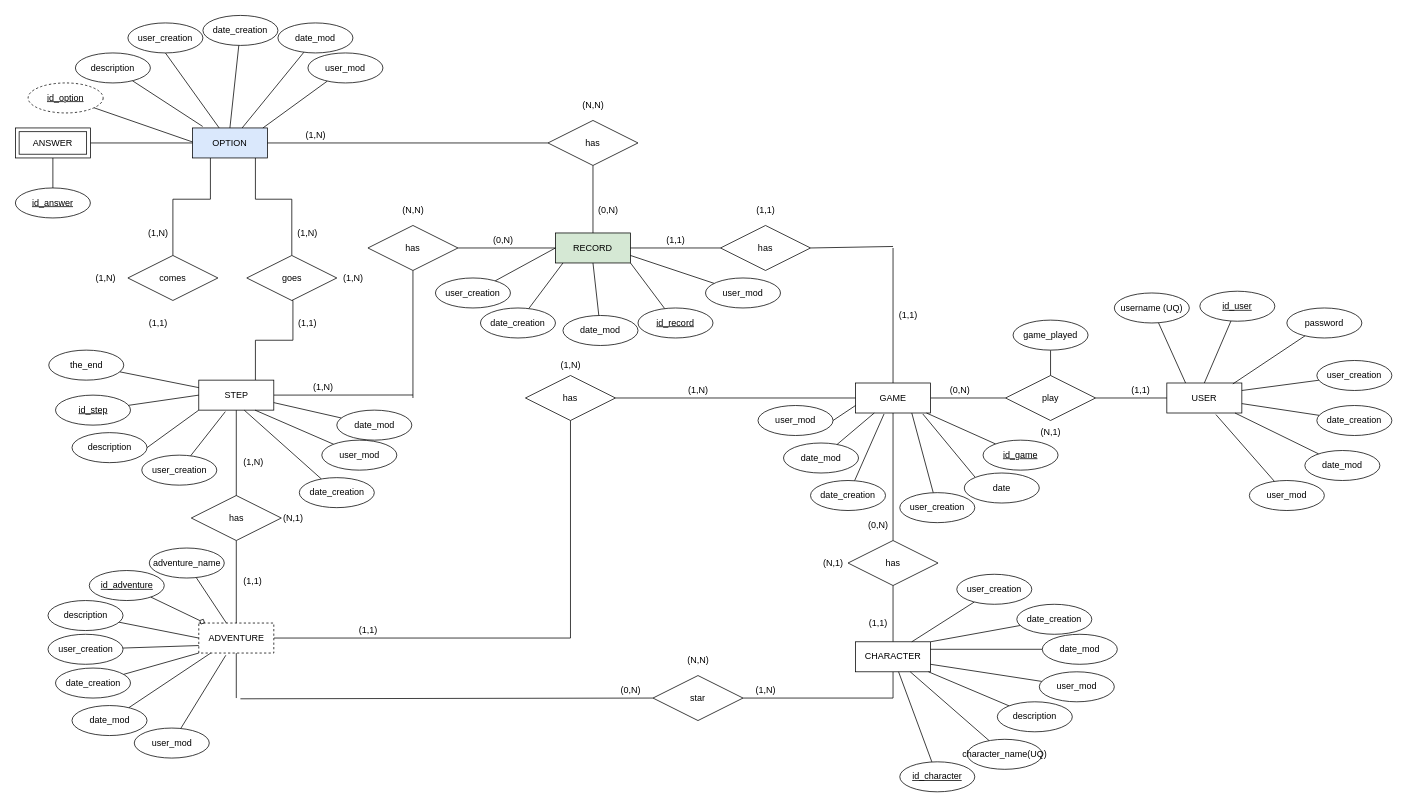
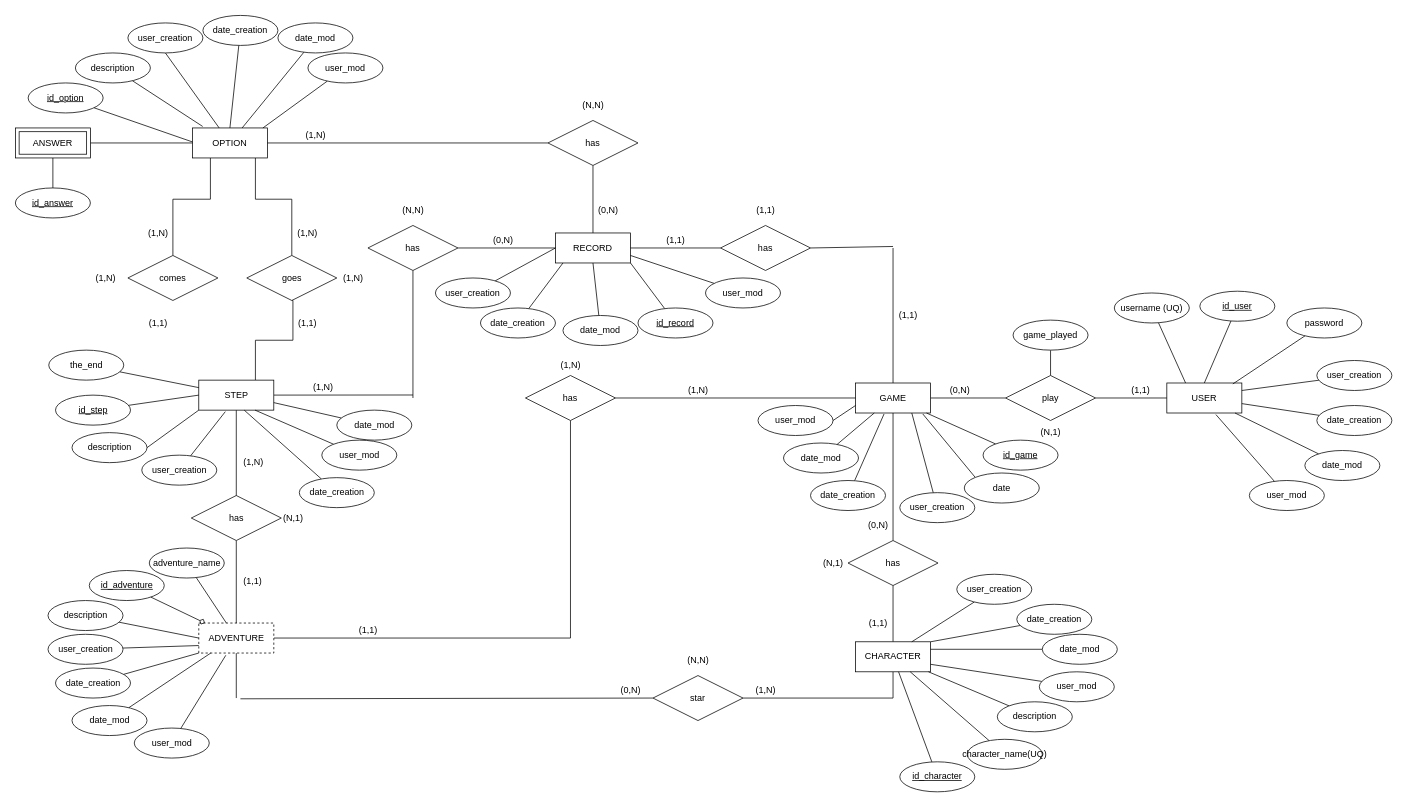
node "id_option": style dashed -> solid
node "OPTION": fillcolor #dae8fc -> #ffffff
node "RECORD": fillcolor #d5e8d4 -> #ffffff
